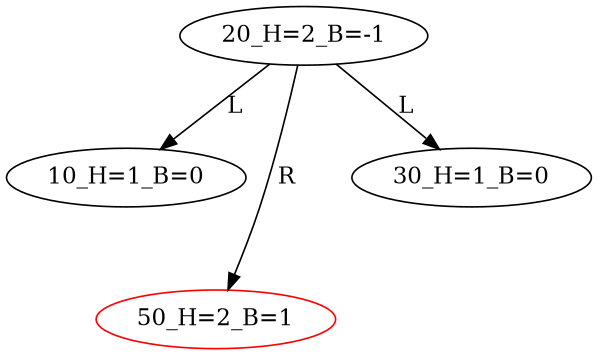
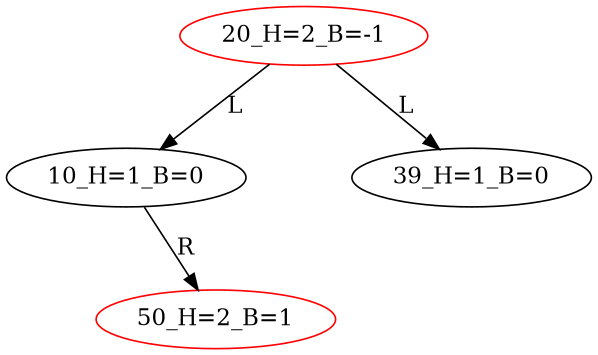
node "20_H=2_B=-1": color black -> red
edge "20_H=2_B=-1" -> "50_H=2_B=1": now "10_H=1_B=0" -> "50_H=2_B=1"
node "30_H=1_B=0": label "30_H=1_B=0" -> "39_H=1_B=0"
